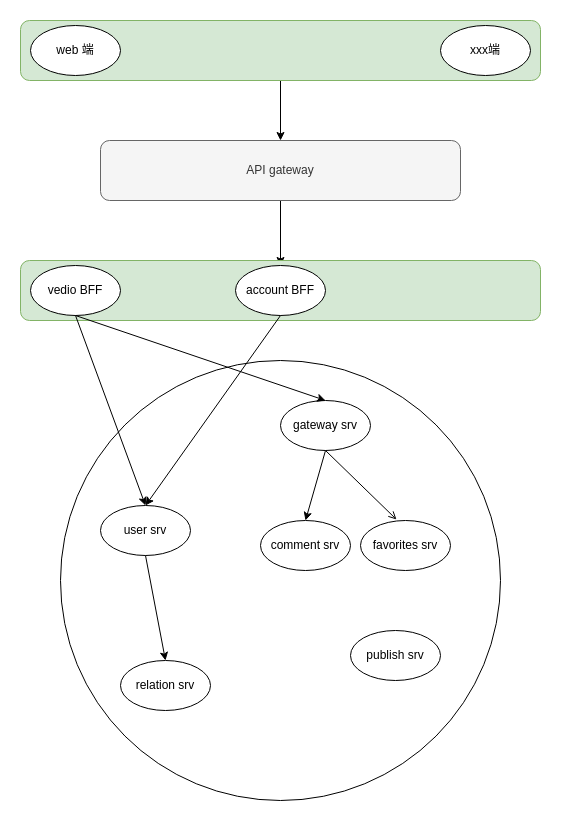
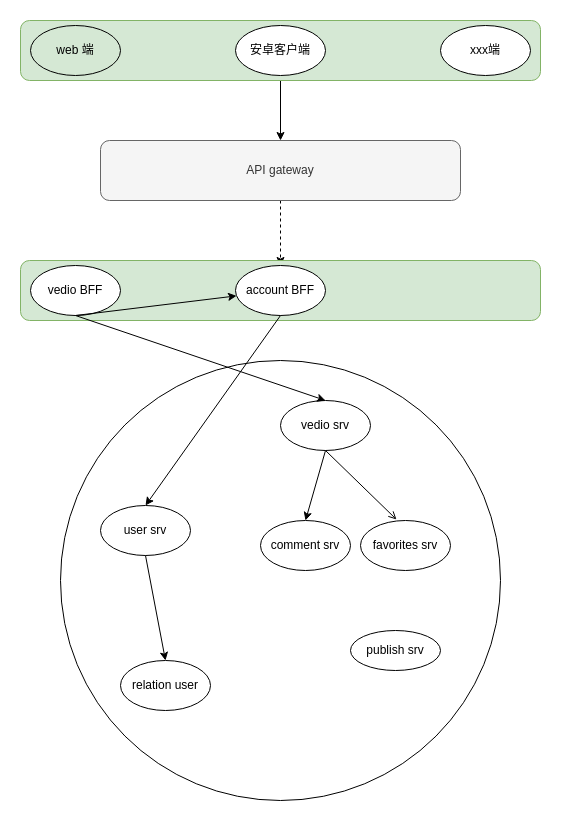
node "web 端": fillcolor #ffffff -> #d5e8d4
node "安卓客户端": added
edge "API gateway" -> "account BFF": style solid -> dashed
edge "vedio BFF" -> "user srv": now "vedio BFF" -> "account BFF"
node "gateway srv": label "gateway srv" -> "vedio srv"
node "publish srv": size 90x50 -> 90x40
node "relation srv": label "relation srv" -> "relation user"
